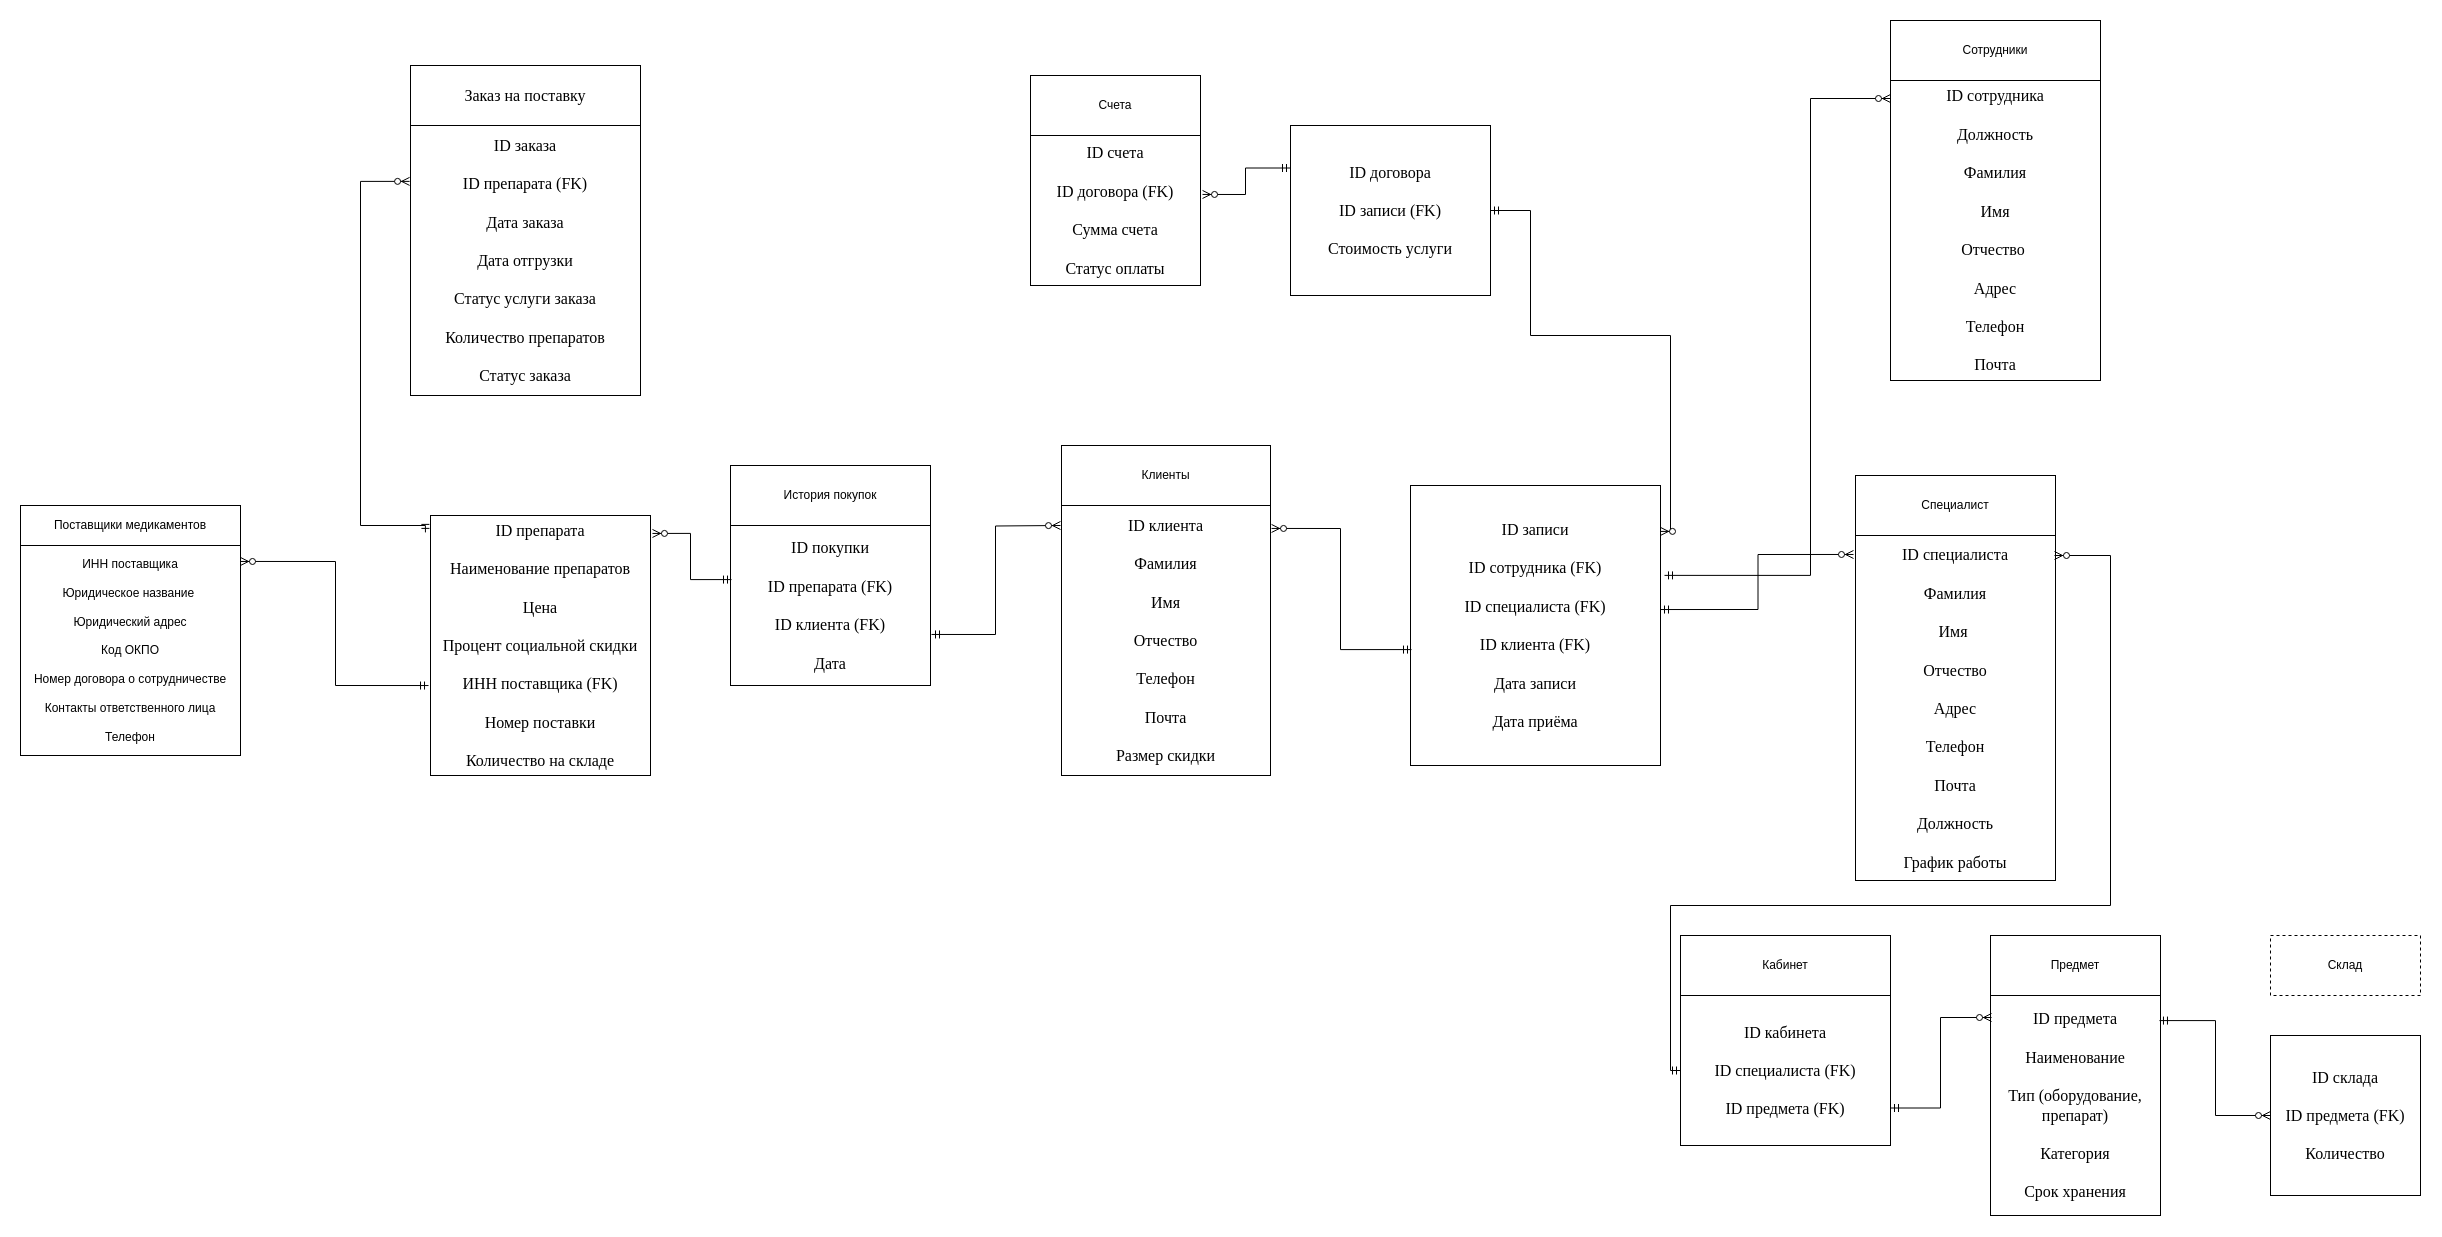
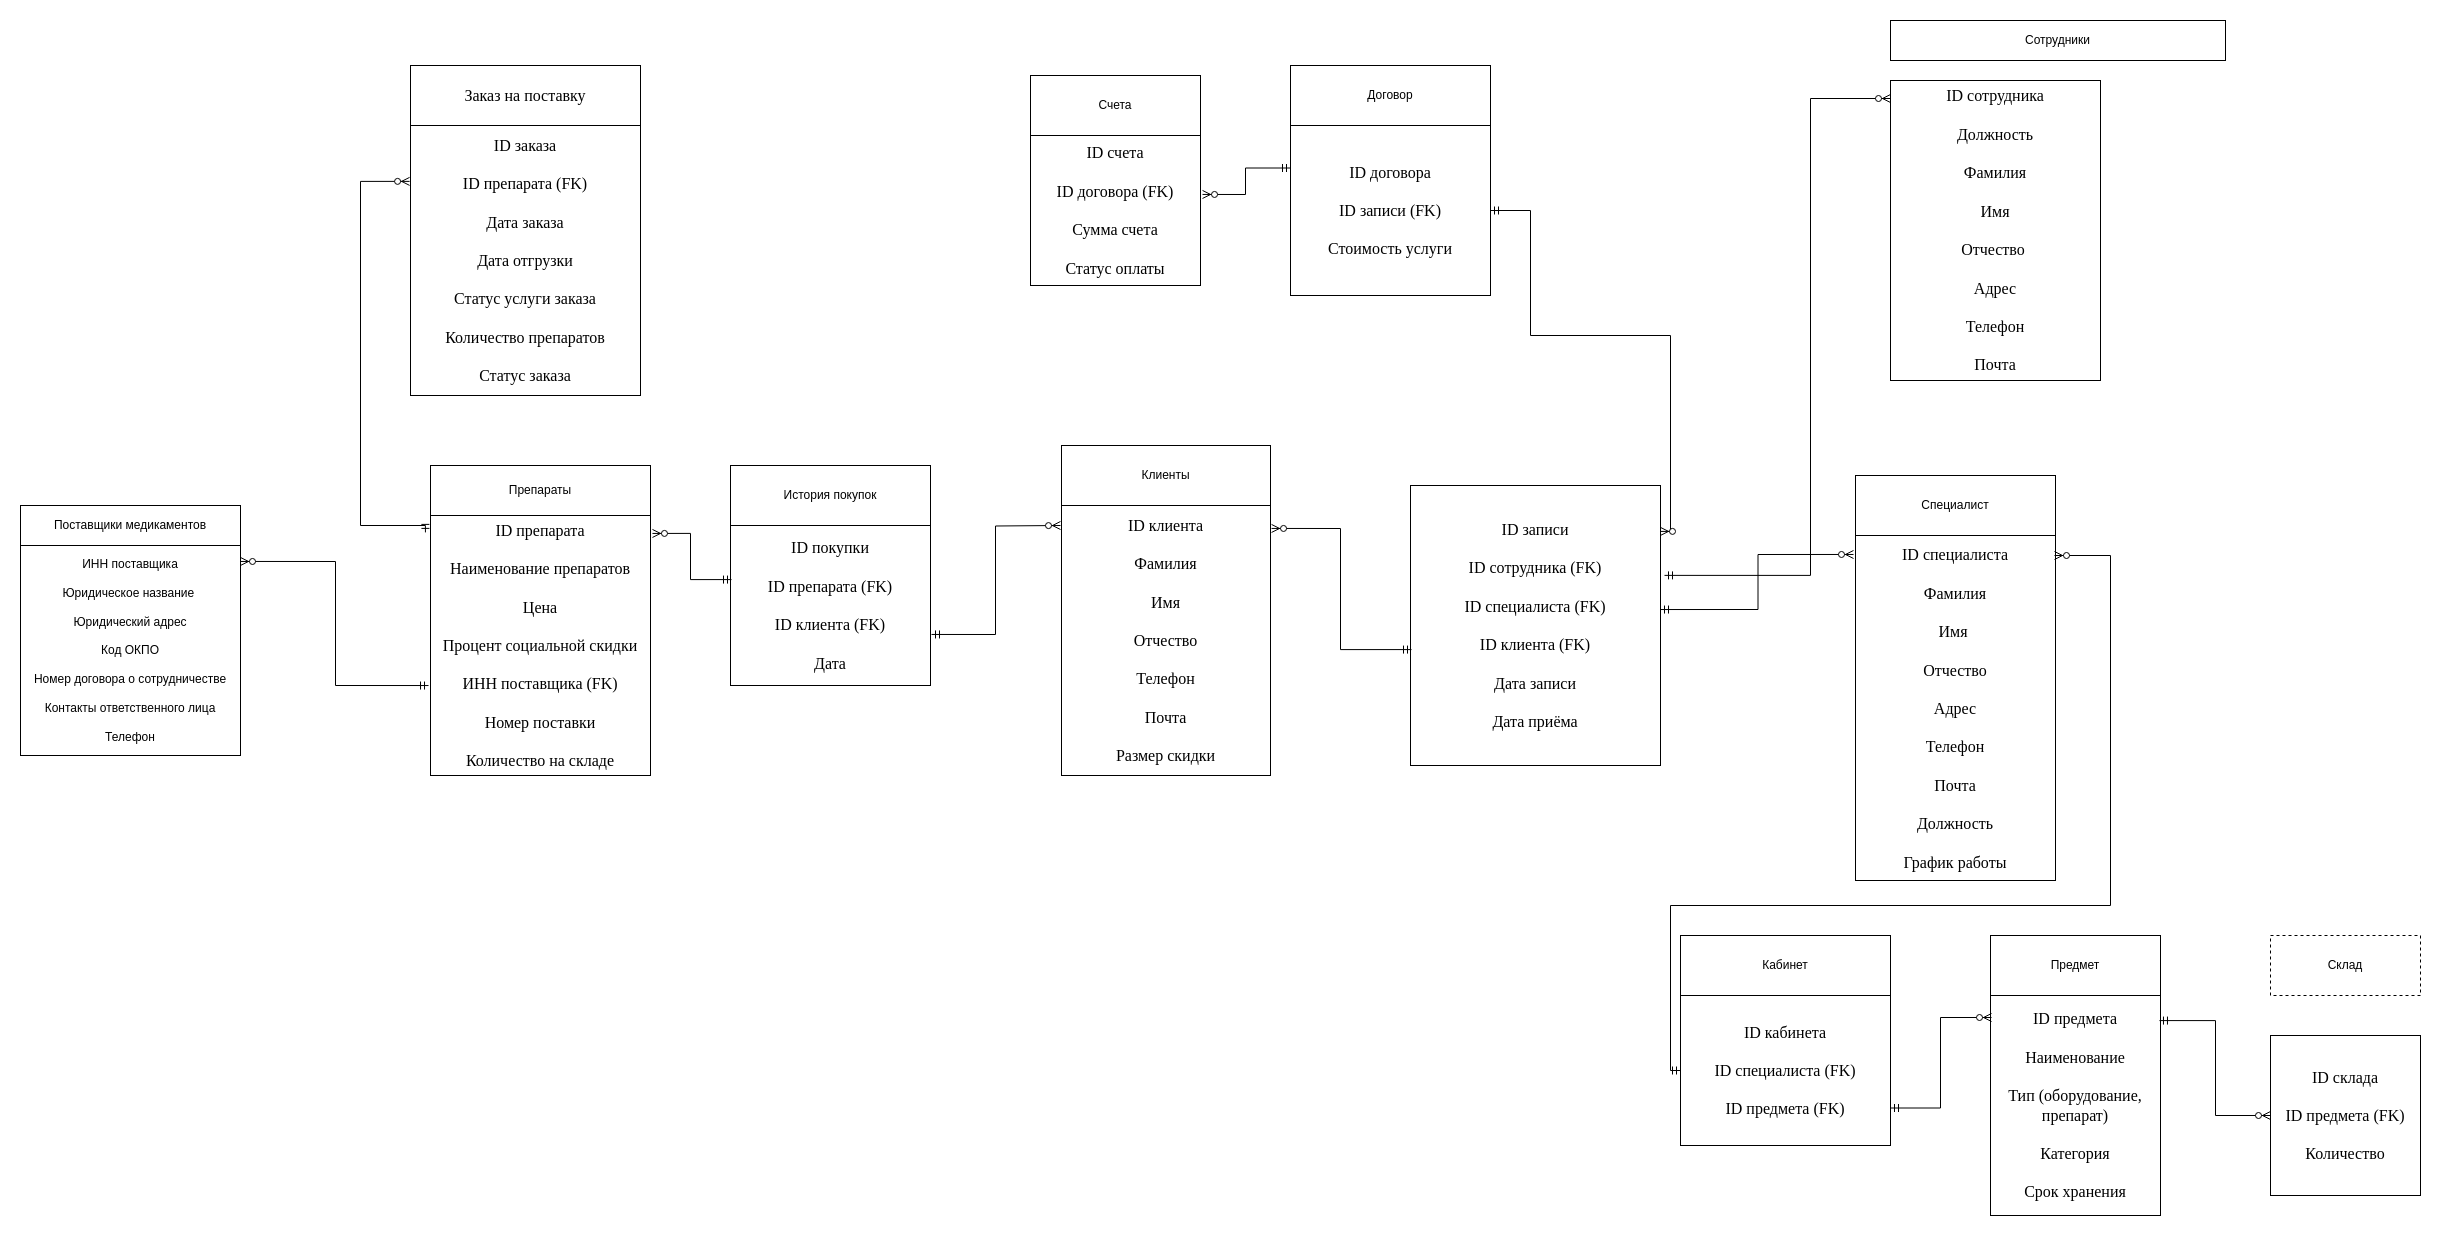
node "Сотрудники": size 210x60 -> 335x40
node "Договор": added
node "Препараты": added
